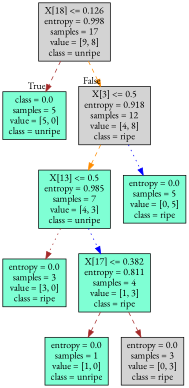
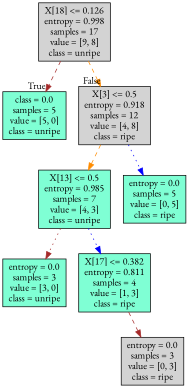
node "entropy = 0.0 samples = 3 value = [3, 0] class = ripe": label "entropy = 0.0 samples = 3 value = [3, 0] class = ripe" -> "entropy = 0.0 samples = 3 value = [3, 0] class = unripe"
node "entropy = 0.0 samples = 1 value = [1, 0] class = unripe": removed
